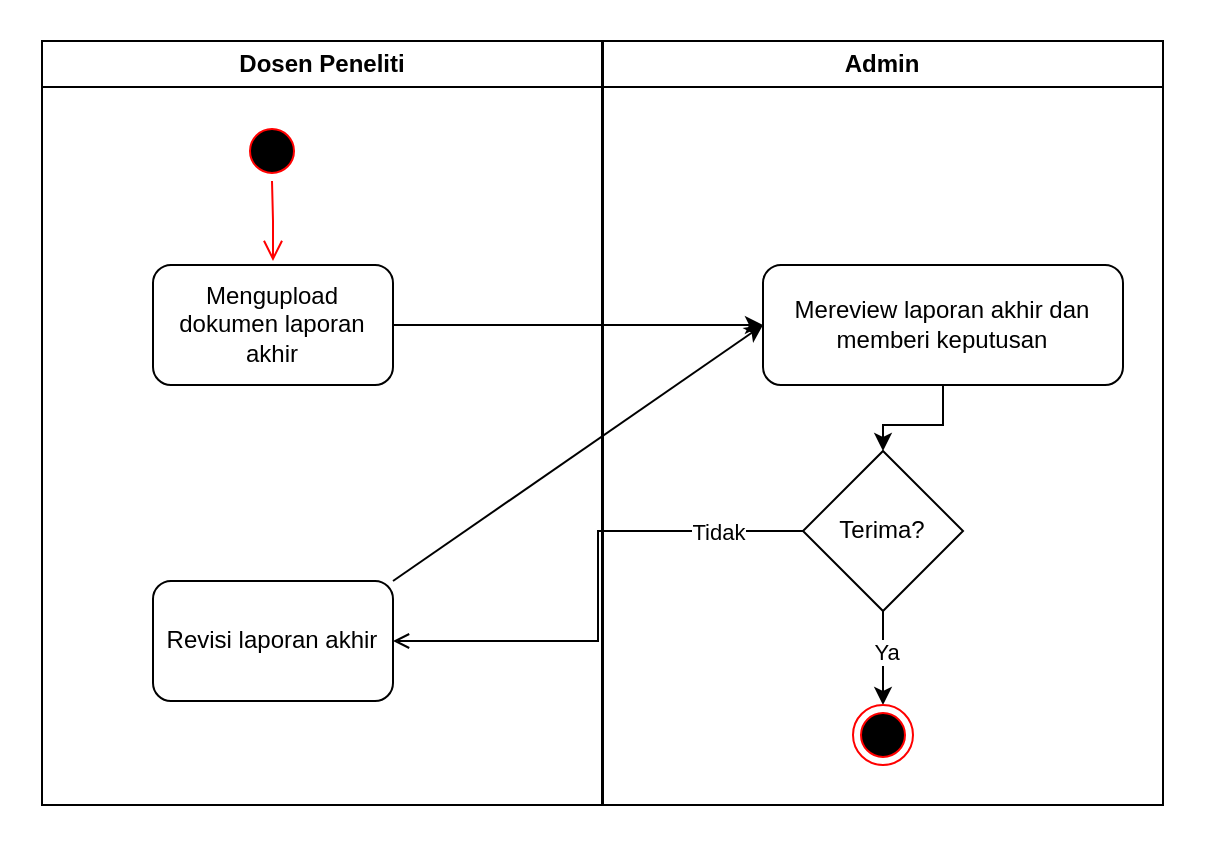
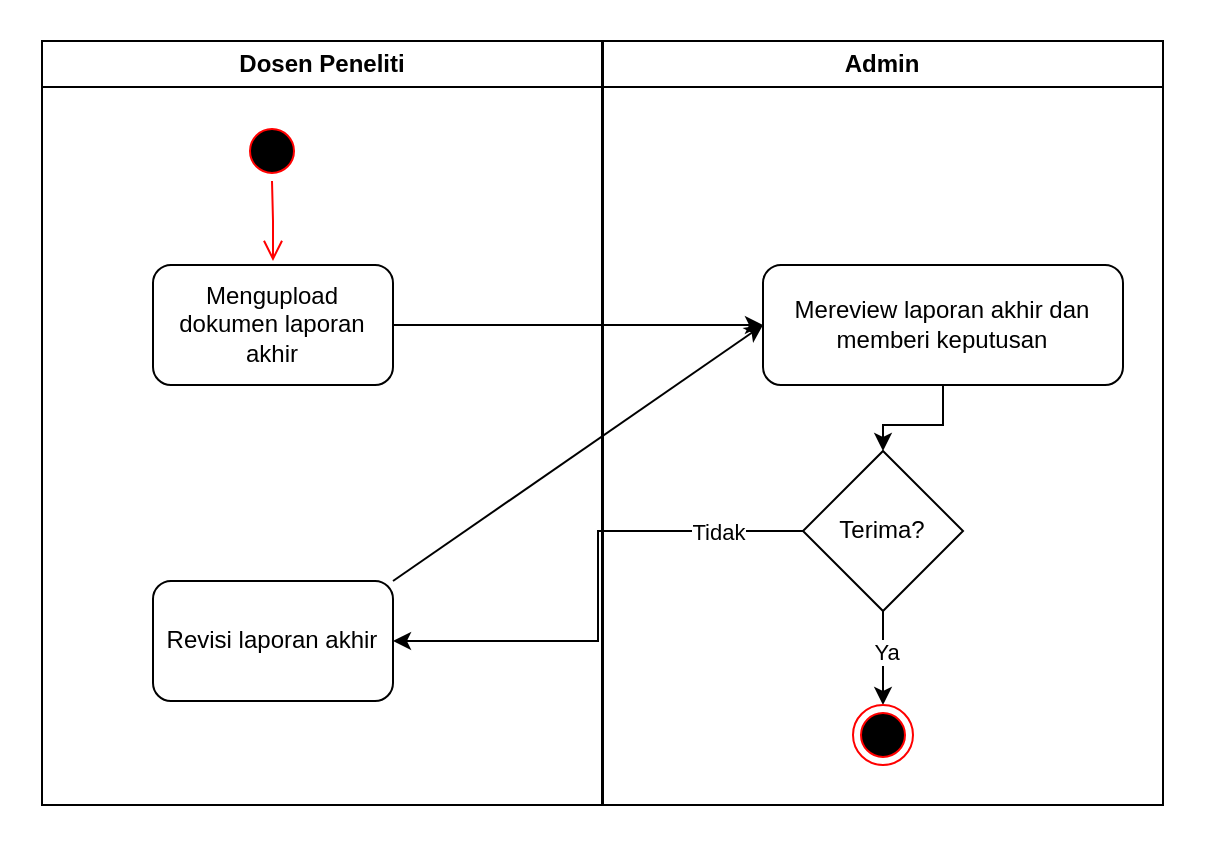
edge "Terima?" -> "Revisi laporan akhir": arrowhead open -> classic
